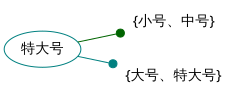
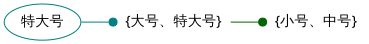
edge "特大号" -> "{小号、中号}": now "{大号、特大号}" -> "{小号、中号}"
